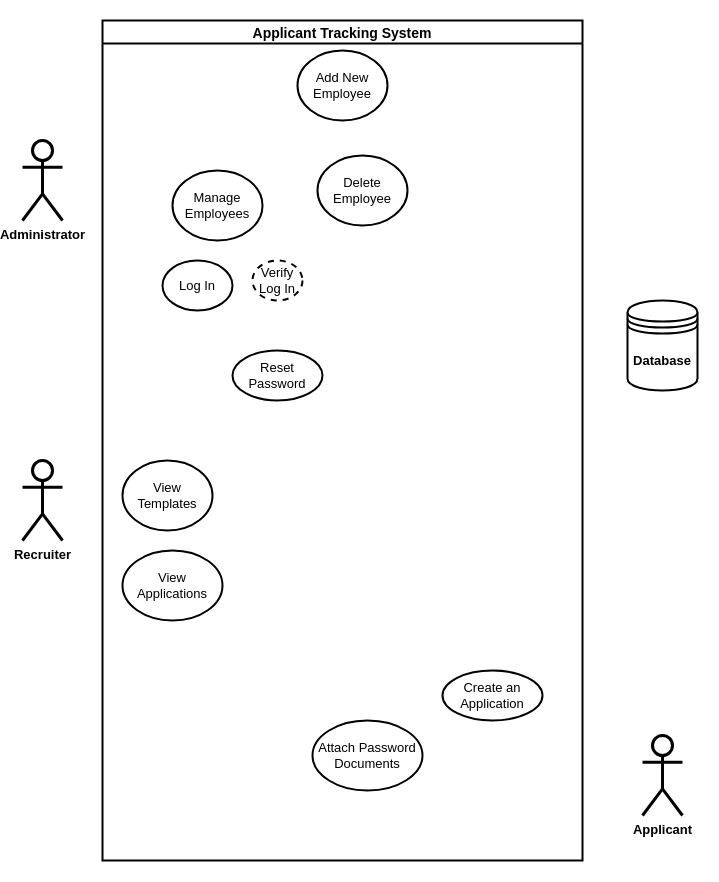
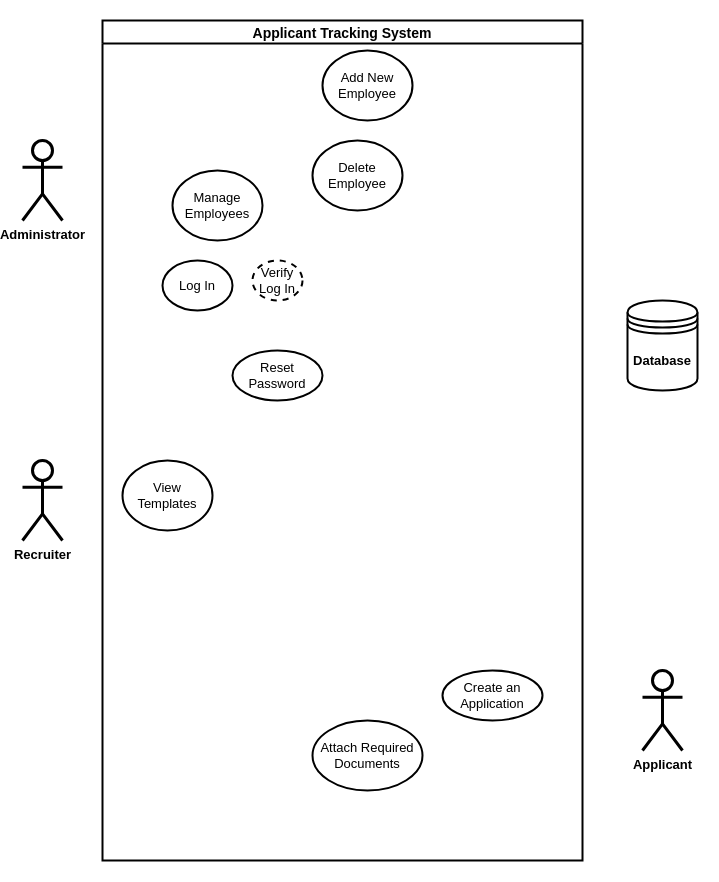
node "Add New Employee": moved (343, 86) -> (368, 86)
node "Delete Employee": moved (363, 191) -> (358, 176)
node "View Applications": removed
node "Attach Password Documents": label "Attach Password Documents" -> "Attach Required Documents"
node "Applicant": moved (663, 776) -> (663, 711)
